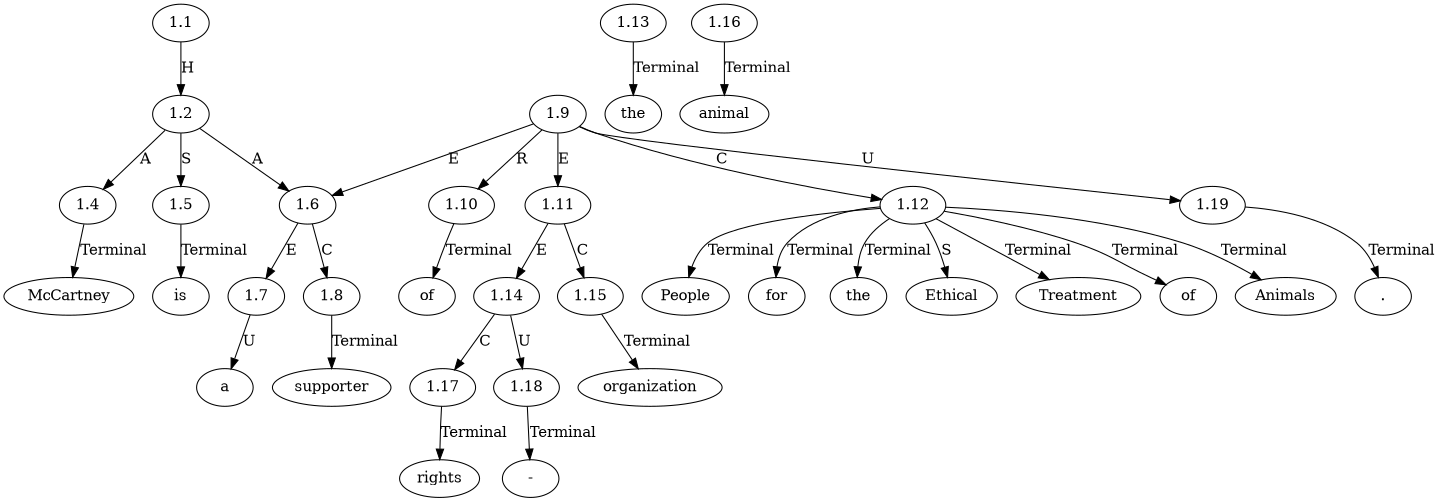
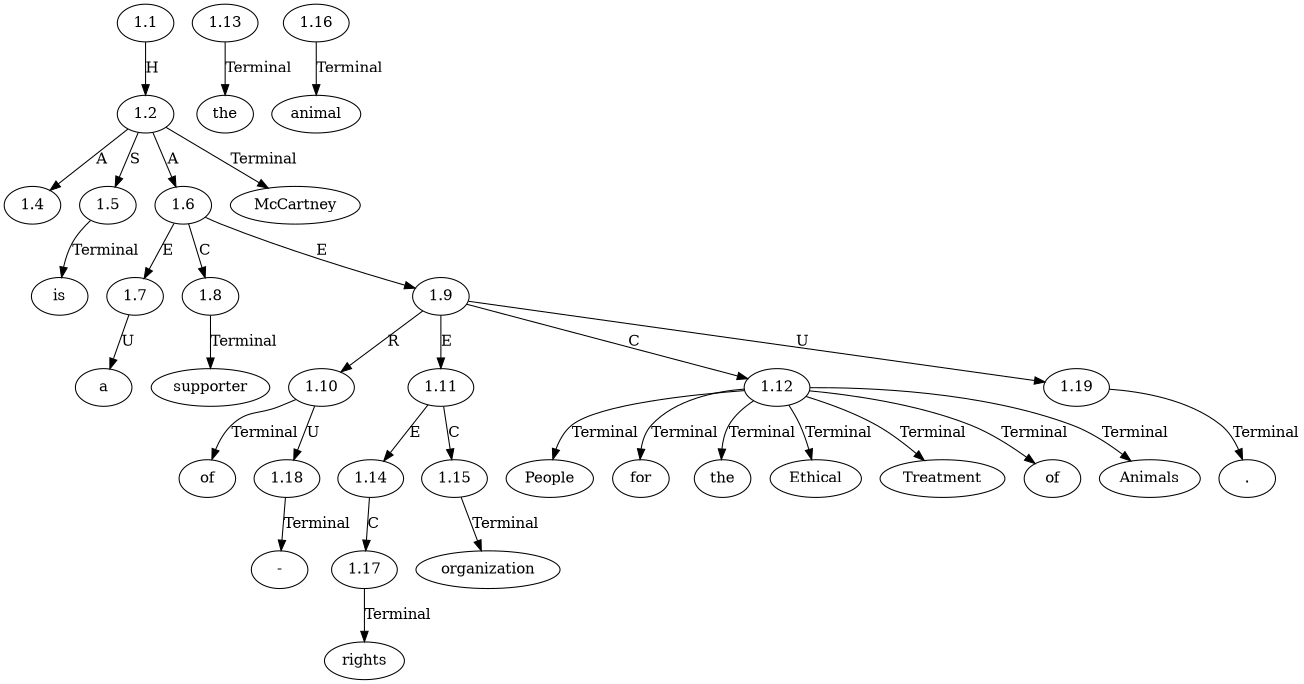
edge "1.9" -> "1.6": reversed
edge "1.4" -> "McCartney": now "1.2" -> "McCartney"
edge "1.12" -> "Ethical": label "S" -> "Terminal"
edge "1.14" -> "1.18": now "1.10" -> "1.18"
